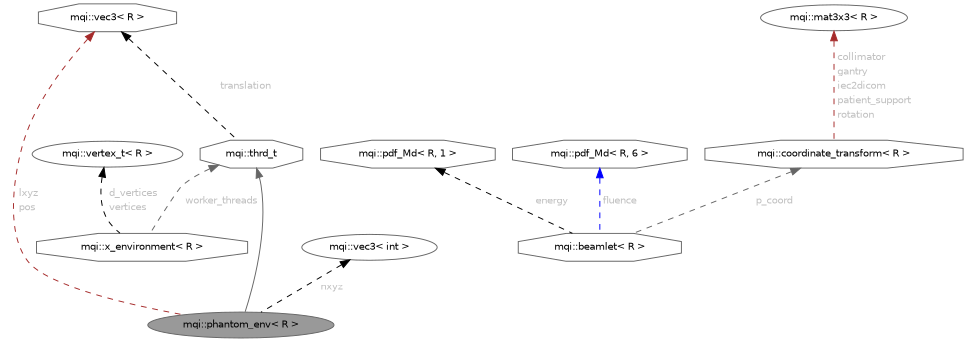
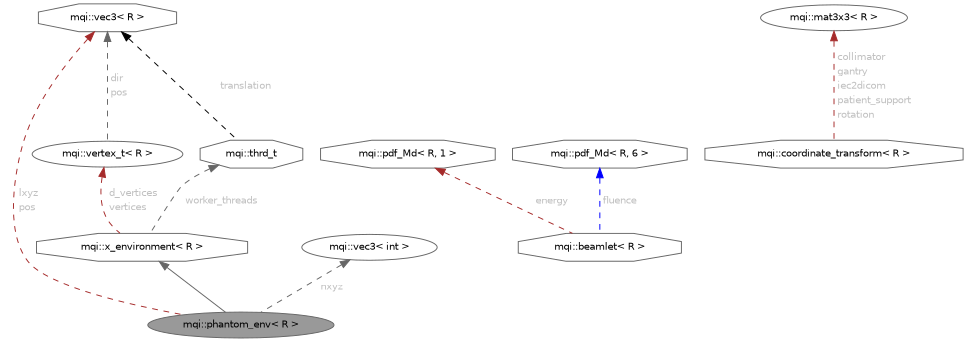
edge "mqi::vertex_t< R >" -> "mqi::vec3< R >": added, label "dir pos"
edge "mqi::beamlet< R >" -> "mqi::pdf_Md< R, 1 >": color black -> brown
edge "mqi::beamlet< R >" -> "mqi::coordinate_transform< R >": removed, label "p_coord"
edge "mqi::x_environment< R >" -> "mqi::vertex_t< R >": color black -> brown
edge "mqi::phantom_env< R >" -> "mqi::thrd_t": now "mqi::phantom_env< R >" -> "mqi::x_environment< R >"
edge "mqi::phantom_env< R >" -> "mqi::vec3< int >": color black -> gray40
